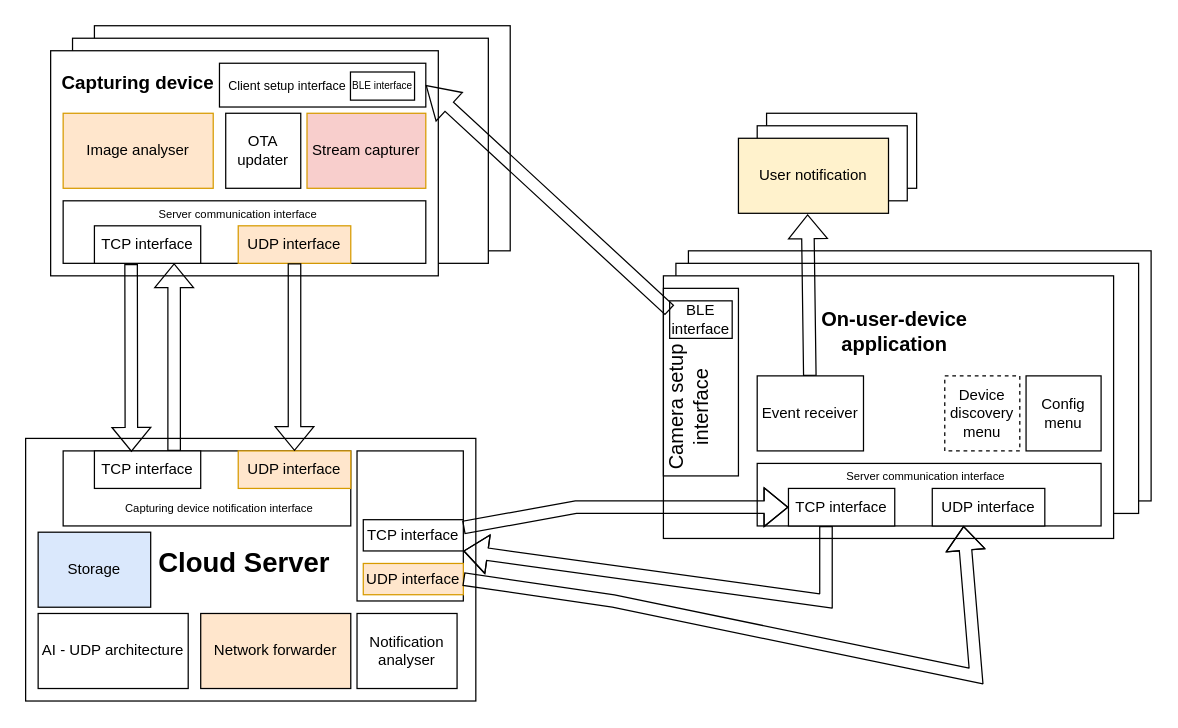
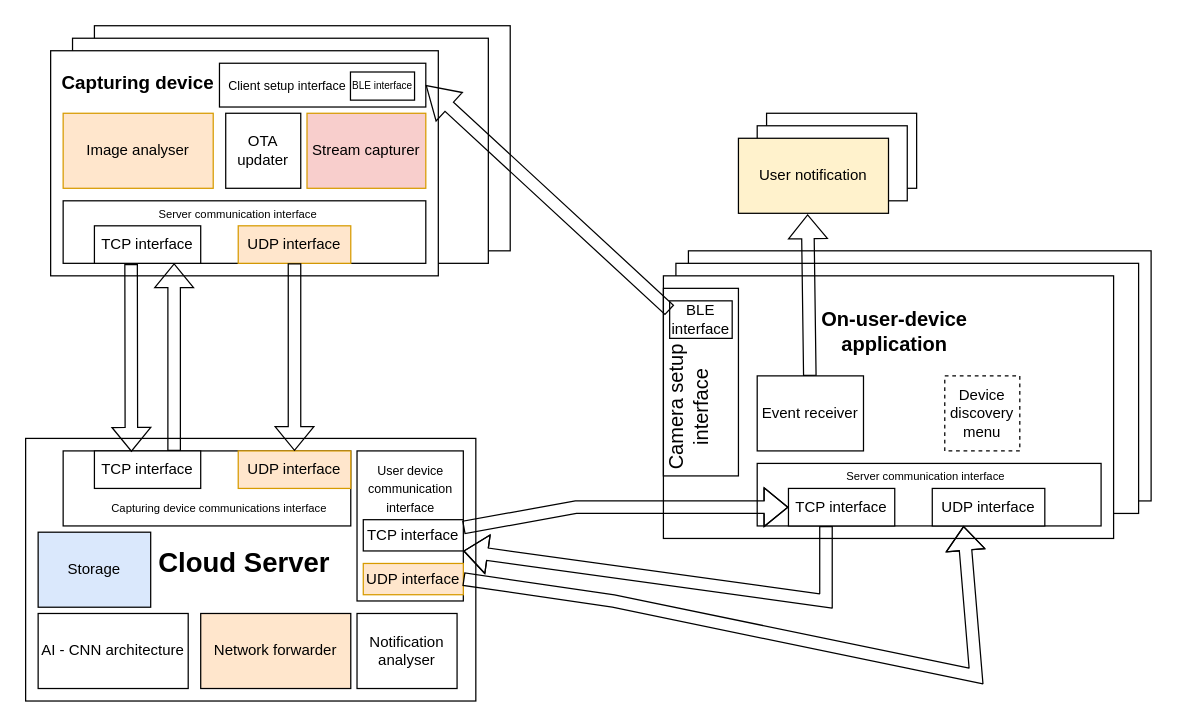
node "Config menu": removed
node "User device communication interface": added
node "Capturing device notification interface": label "Capturing device notification interface" -> "Capturing device communications interface"
node "AI - UDP architecture": label "AI - UDP architecture" -> "AI - CNN architecture"
